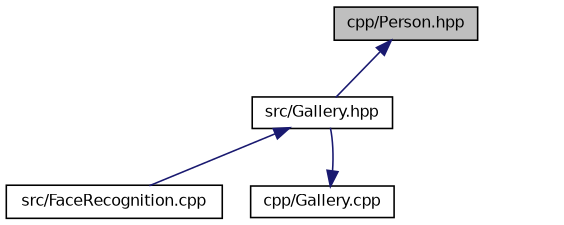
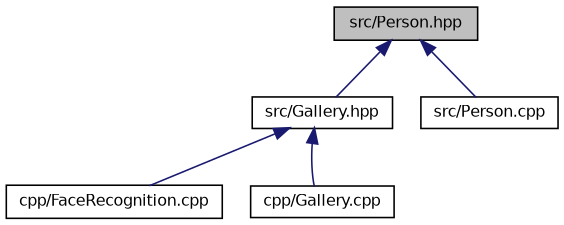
node "cpp/Person.hpp": label "cpp/Person.hpp" -> "src/Person.hpp"
node "src/Person.cpp": added
edge "src/Gallery.hpp" -> "cpp/Gallery.cpp": reversed
node "src/FaceRecognition.cpp": label "src/FaceRecognition.cpp" -> "cpp/FaceRecognition.cpp"
